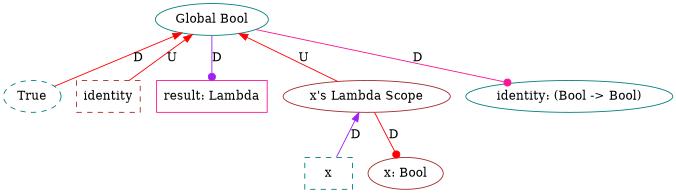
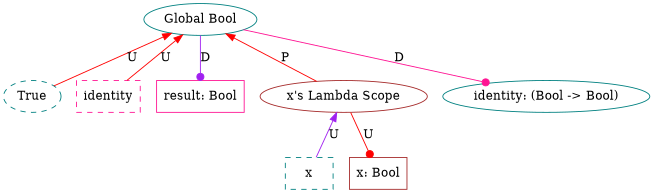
edge "Global Bool" -- "True": label "D" -> "U"
edge "Global Bool" -- "x's Lambda Scope": label "U" -> "P"
node "identity": color brown -> deeppink
node "result: Lambda": label "result: Lambda" -> "result: Bool"
edge "x's Lambda Scope" -- "x": label "D" -> "U"
edge "x's Lambda Scope" -- "x: Bool": label "D" -> "U"
node "x: Bool": shape ellipse -> box
